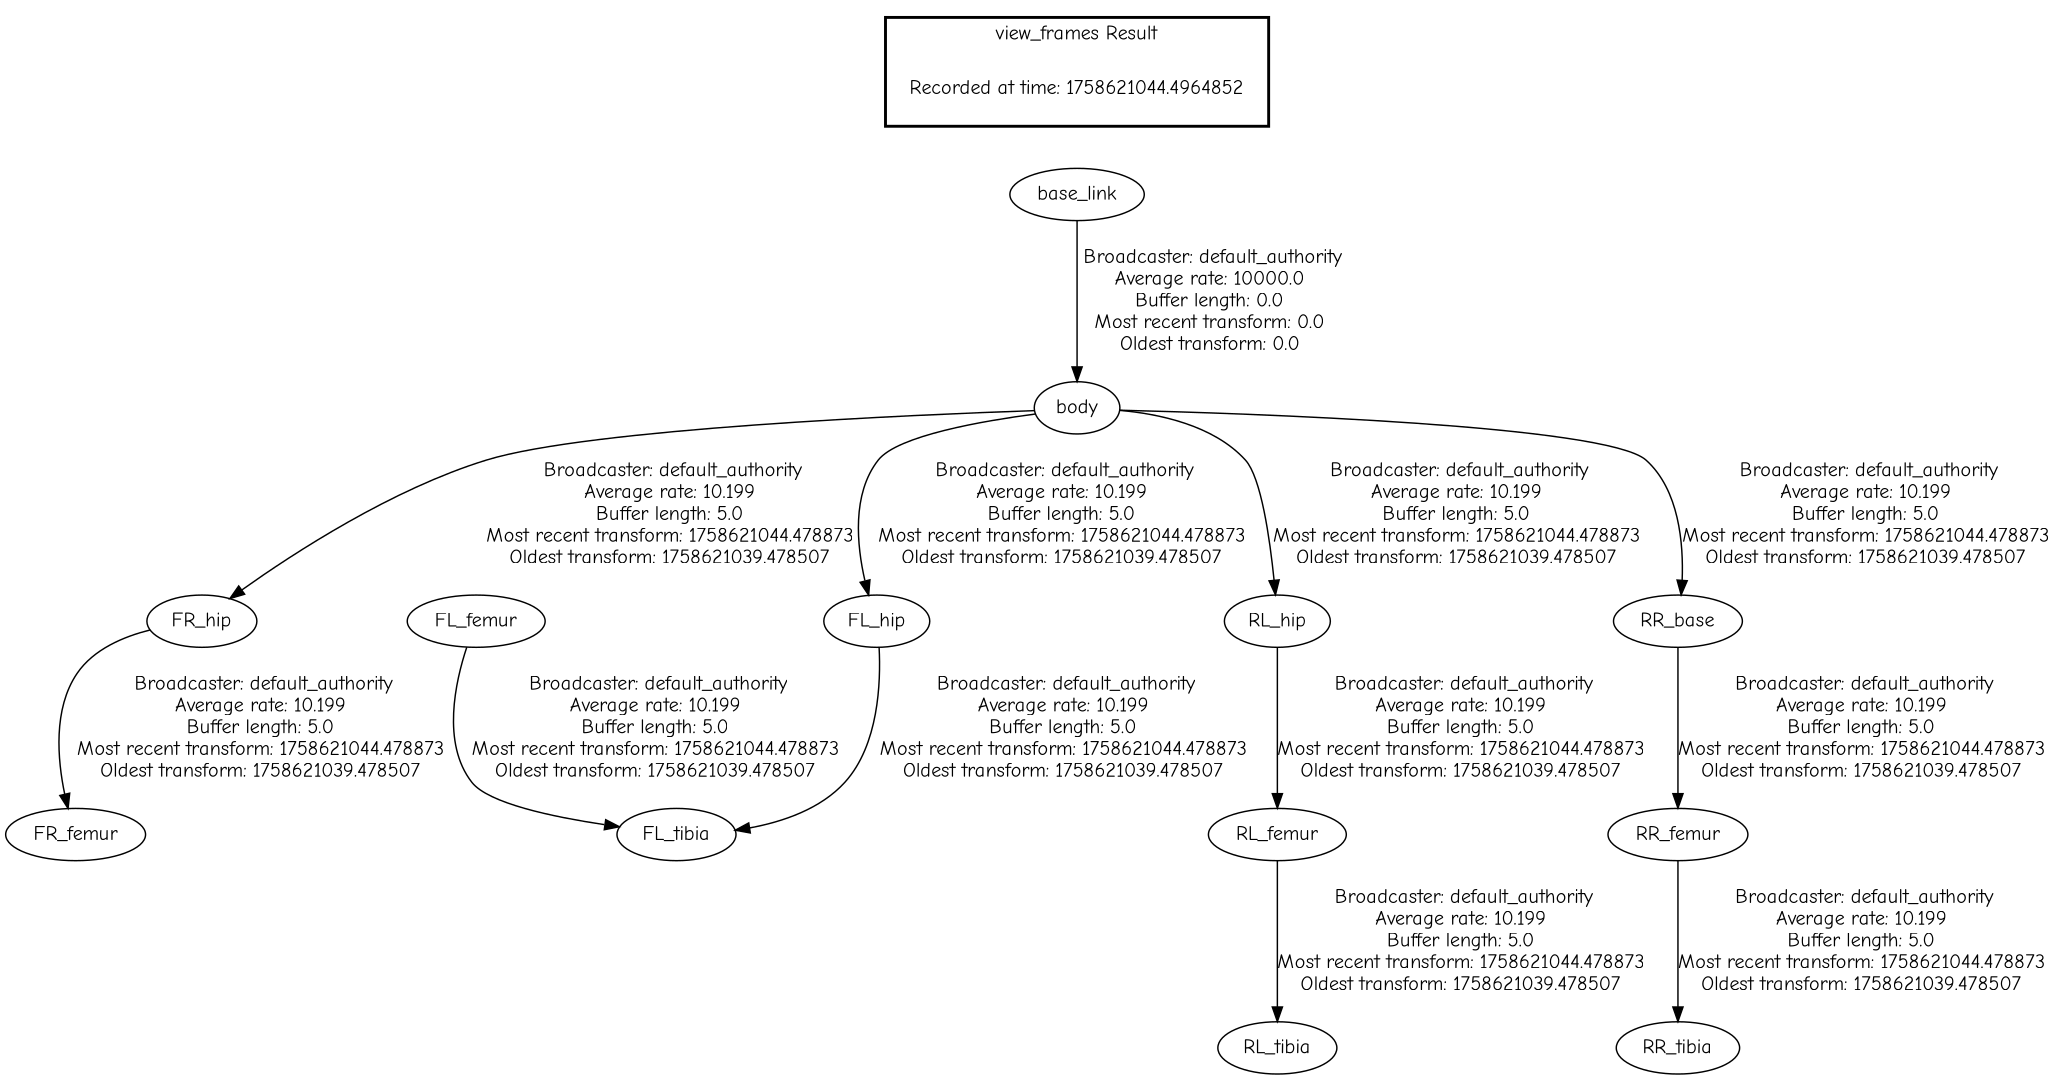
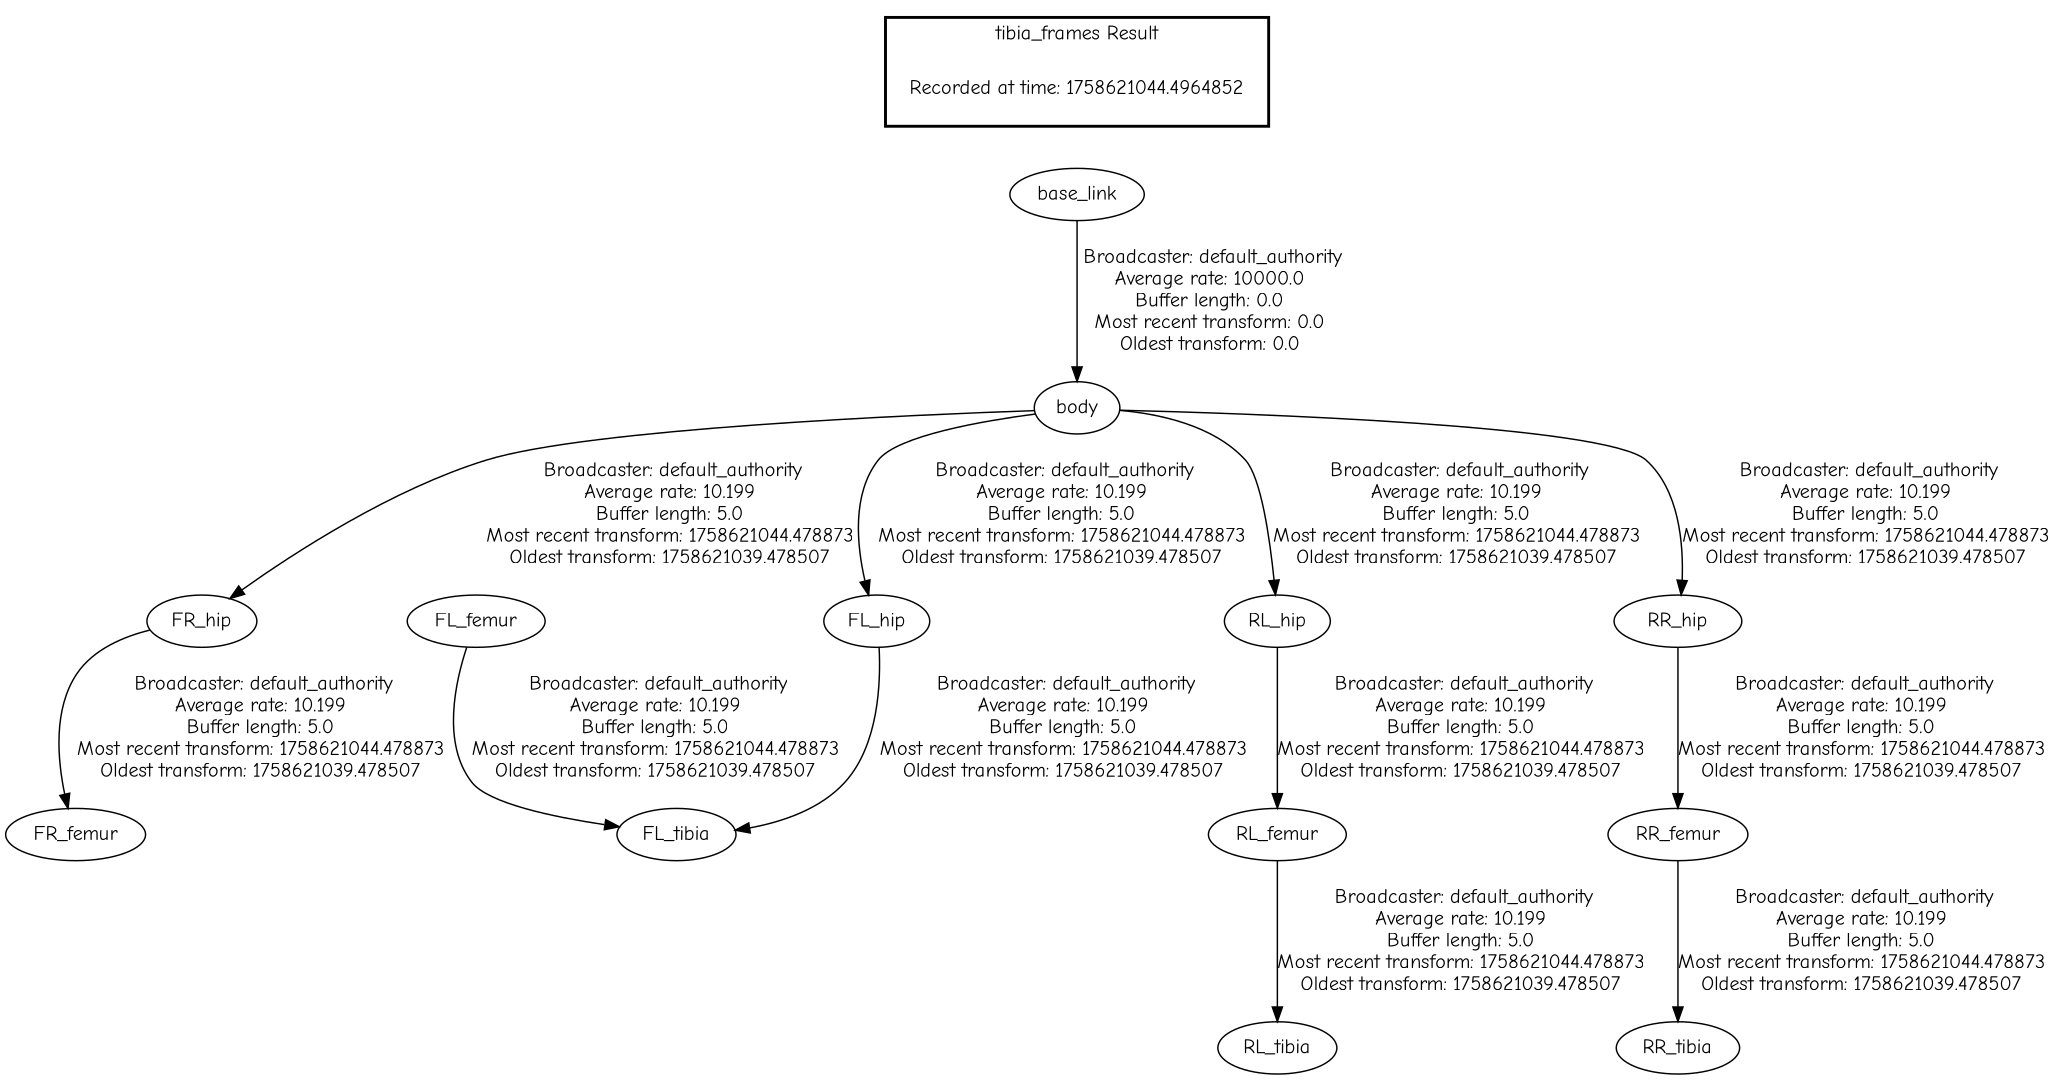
cluster "view_frames Result": label "view_frames Result" -> "tibia_frames Result"
node "RR_base": label "RR_base" -> "RR_hip"
